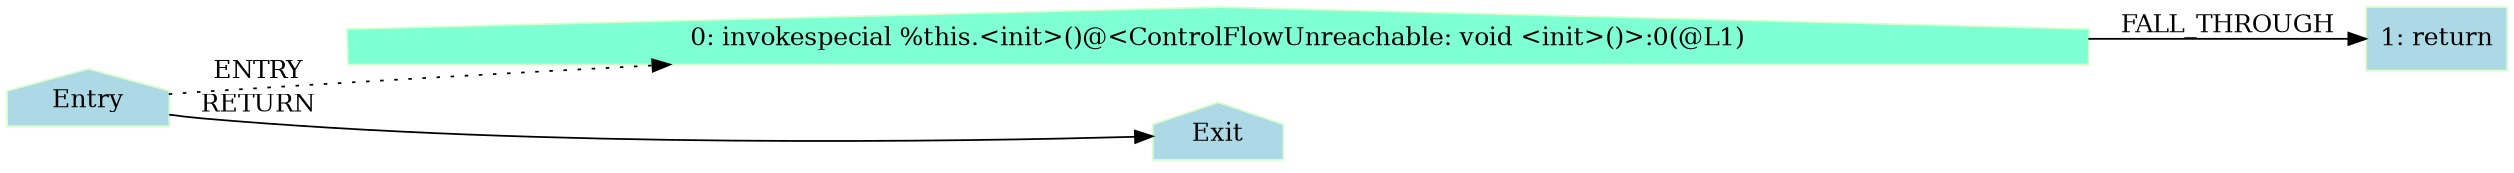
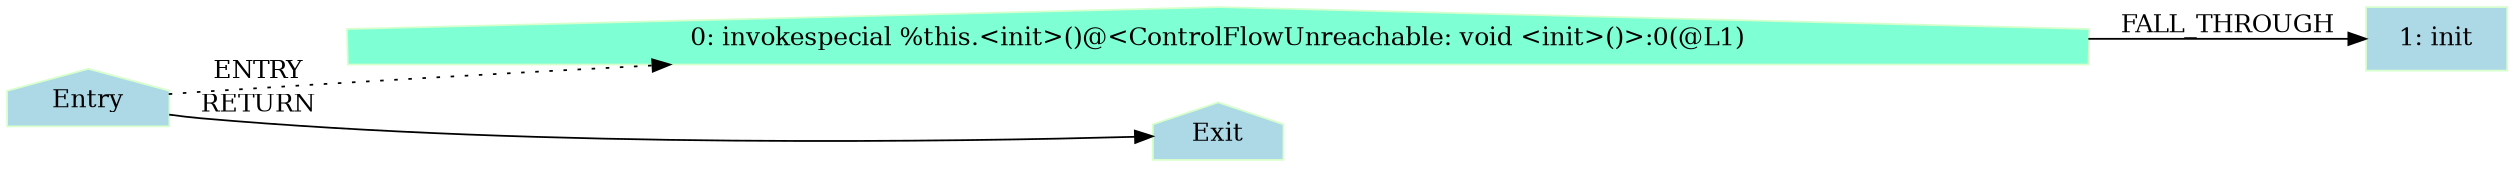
node "1: return": label "1: return" -> "1: init"
